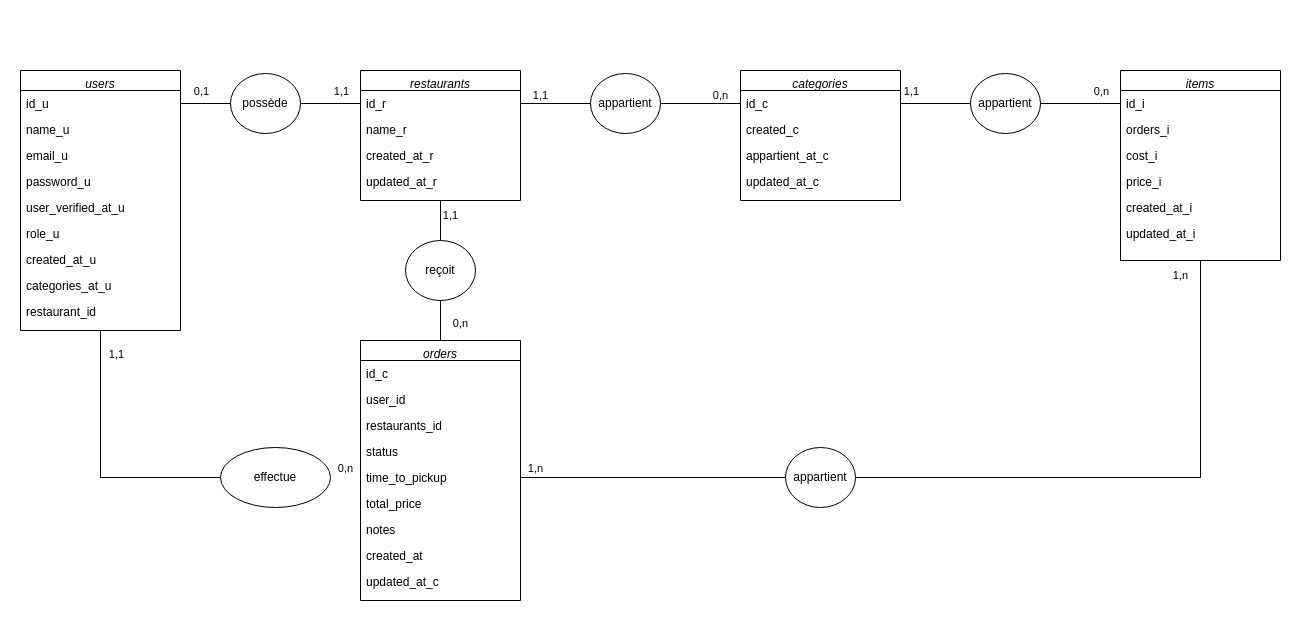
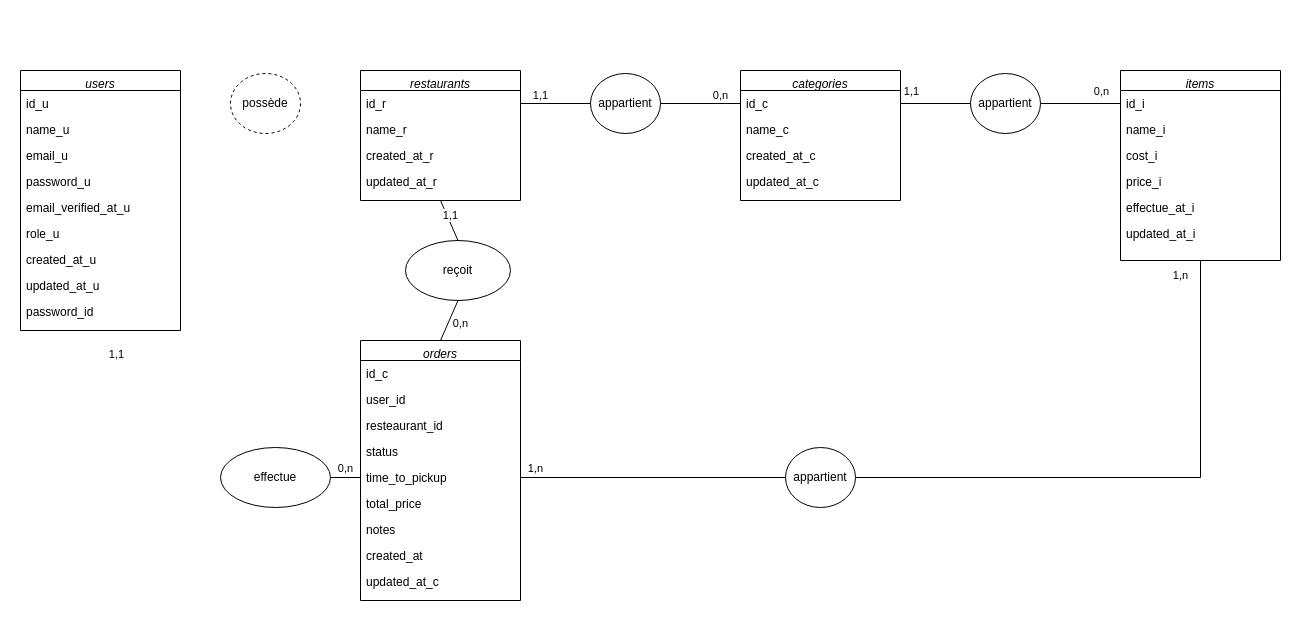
edge "id_u" -- "possède": removed, label "0,1"
node "possède": style solid -> dashed
edge "possède" -- "id_r": removed, label "1,1"
node "created_c": label "created_c" -> "name_c"
node "orders_i": label "orders_i" -> "name_i"
node "appartient_at_c": label "appartient_at_c" -> "created_at_c"
node "user_verified_at_u": label "user_verified_at_u" -> "email_verified_at_u"
node "created_at_i": label "created_at_i" -> "effectue_at_i"
node "reçoit": size 70x60 -> 105x60
node "categories_at_u": label "categories_at_u" -> "updated_at_u"
node "restaurant_id": label "restaurant_id" -> "password_id"
node "restaurants_id": label "restaurants_id" -> "resteaurant_id"
edge "users" -- "effectue": removed
edge "effectue" -- "time_to_pickup": added
